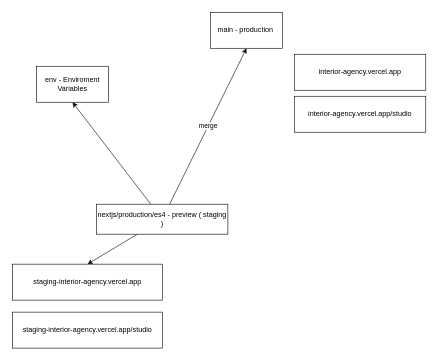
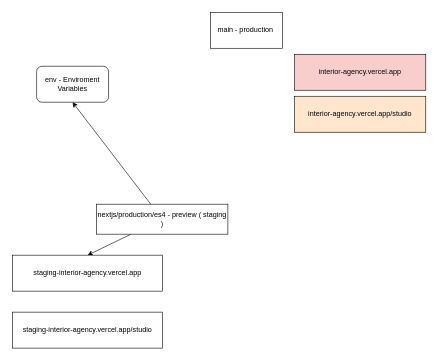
node "interior-agency.vercel.app": fillcolor #ffffff -> #f8cecc
node "env - Enviroment Variables": shape rectangle -> rounded rectangle
node "interior-agency.vercel.app/studio": fillcolor #ffffff -> #ffe6cc
edge "nextjs/production/es4 - preview ( staging )" -> "main - production": removed, label "merge"
node "staging-interior-agency.vercel.app": moved (87, 282) -> (87, 273)
